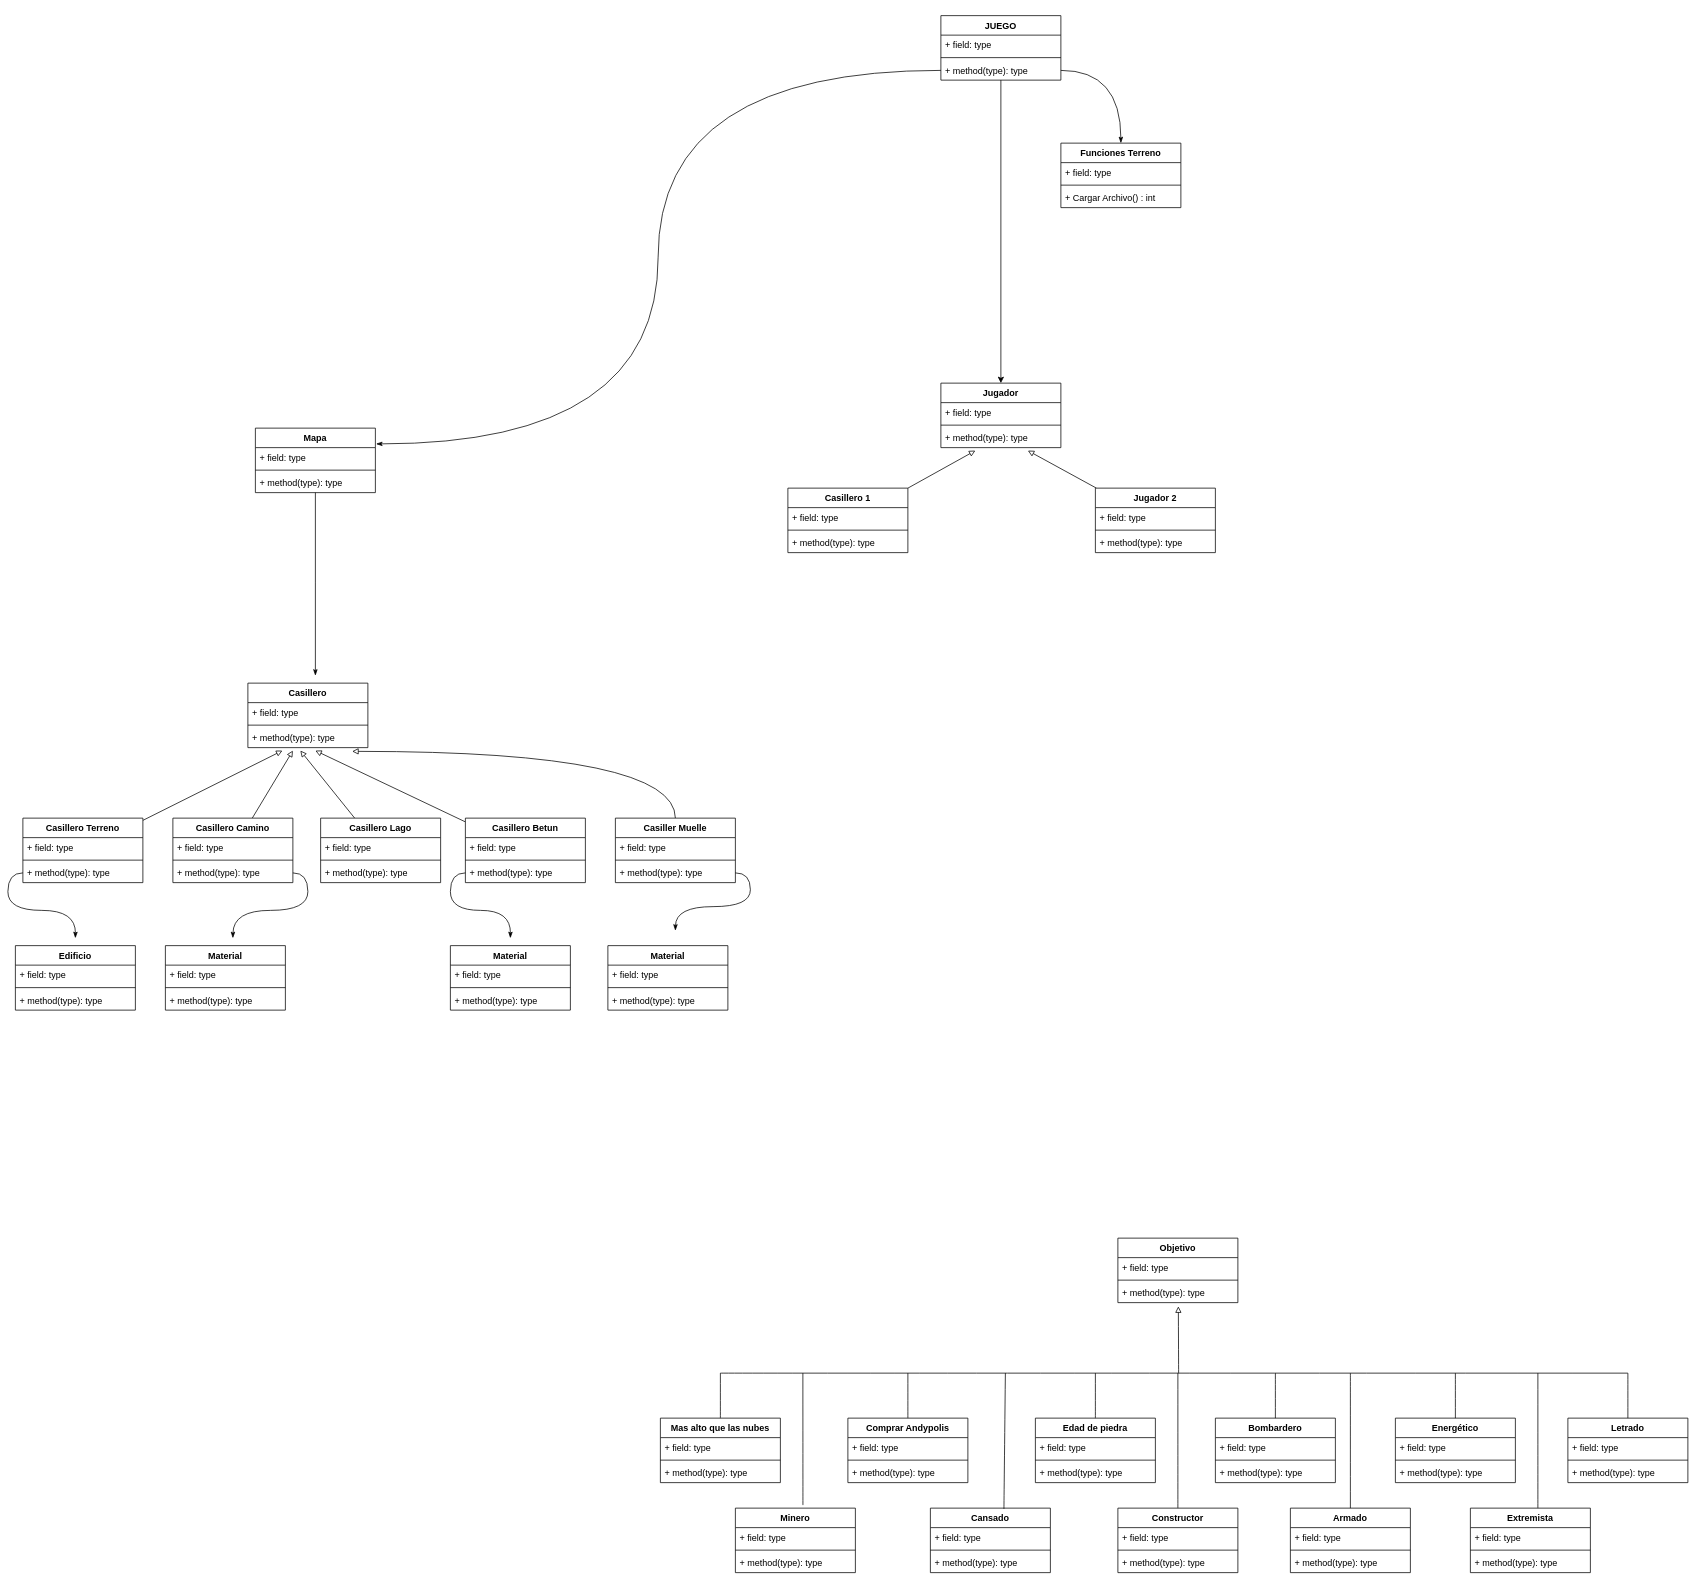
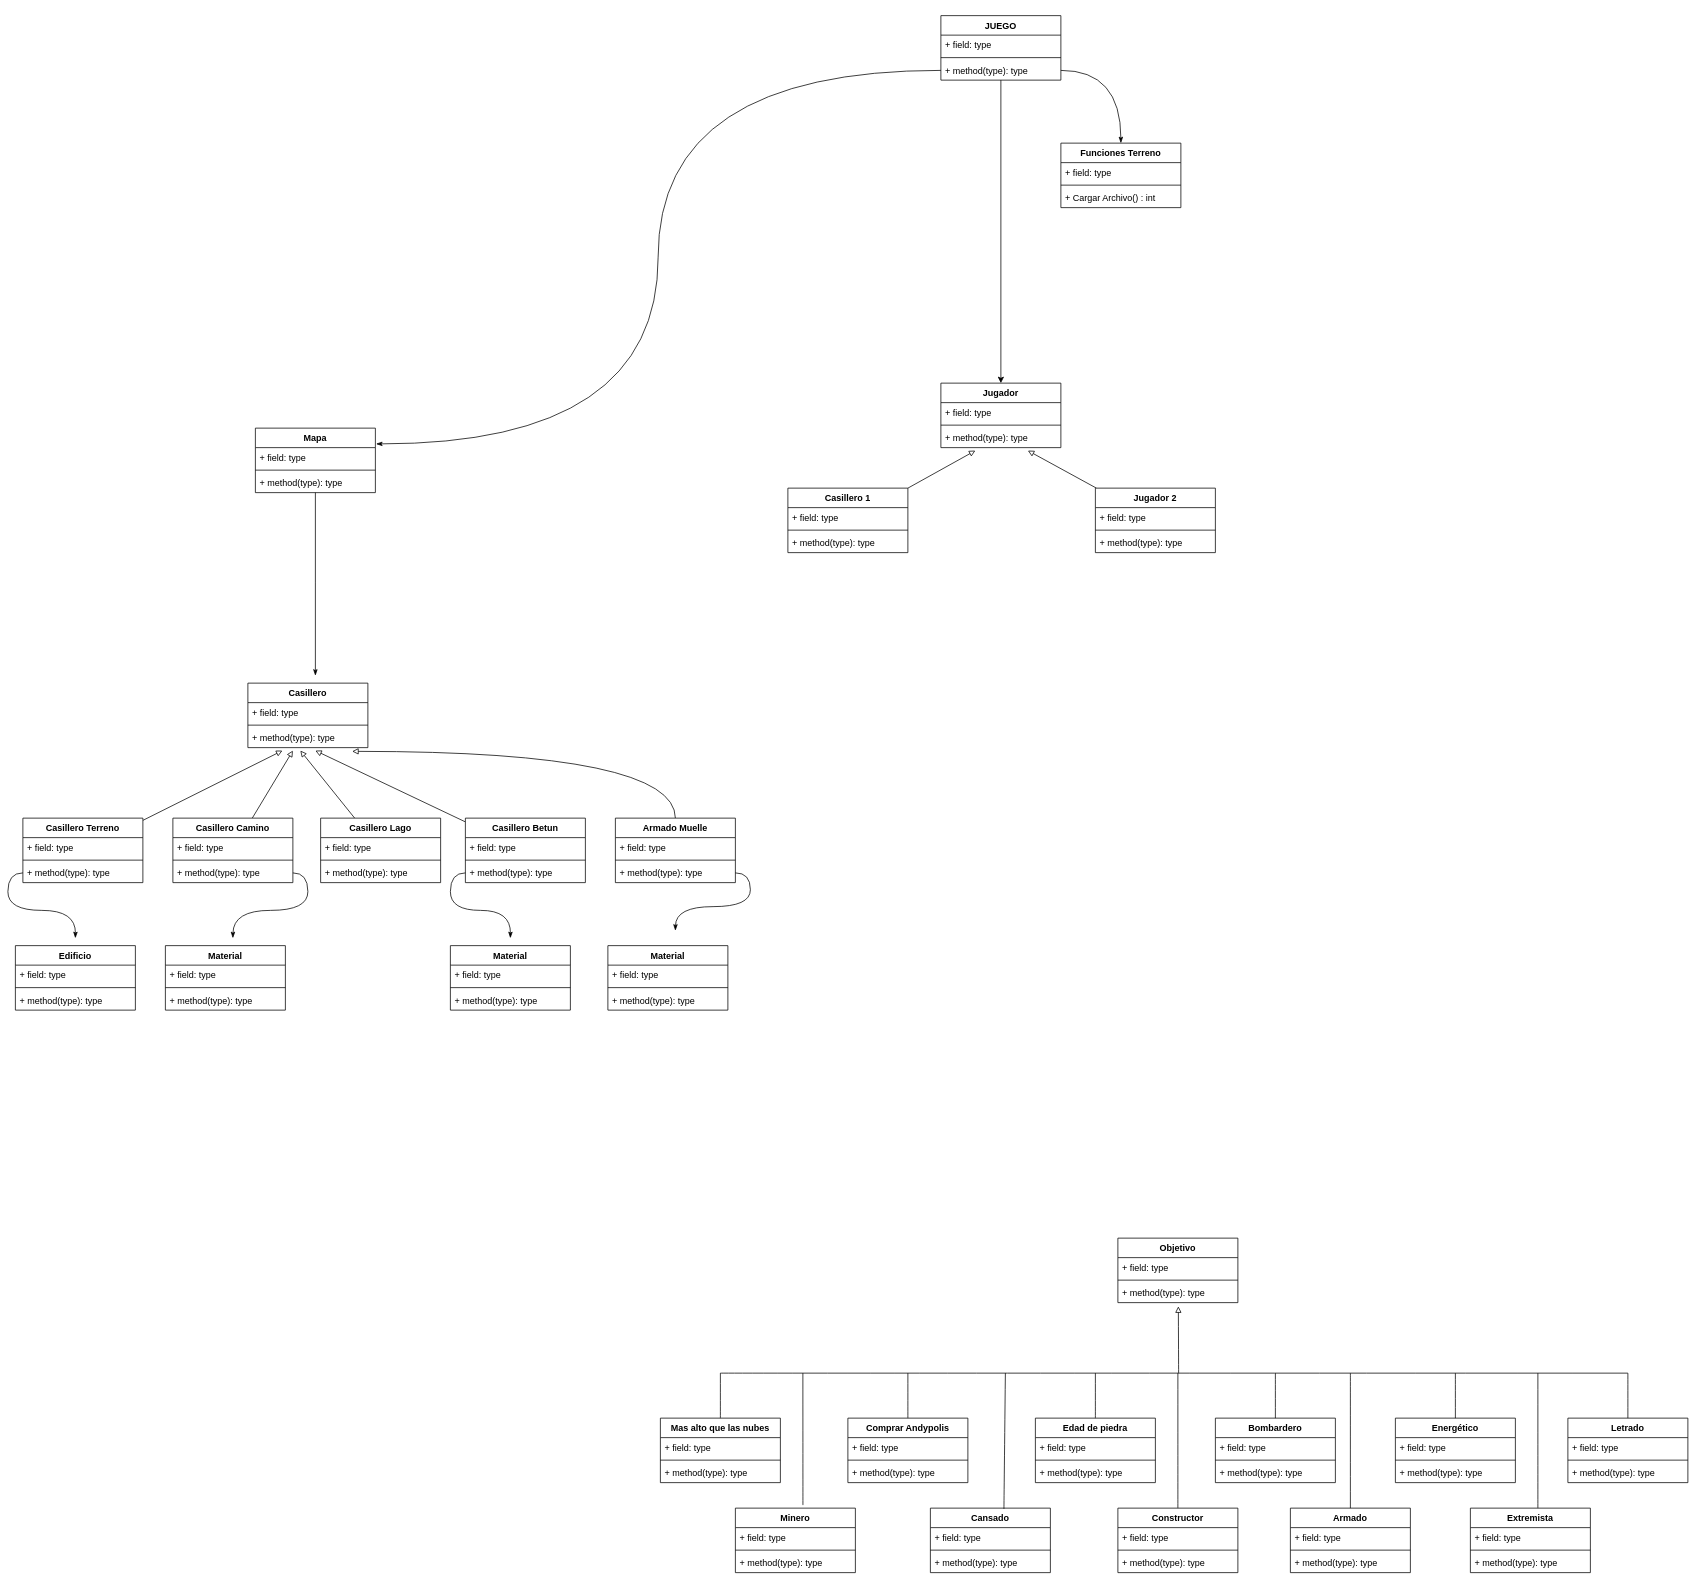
node "Casiller Muelle": label "Casiller Muelle" -> "Armado Muelle"
